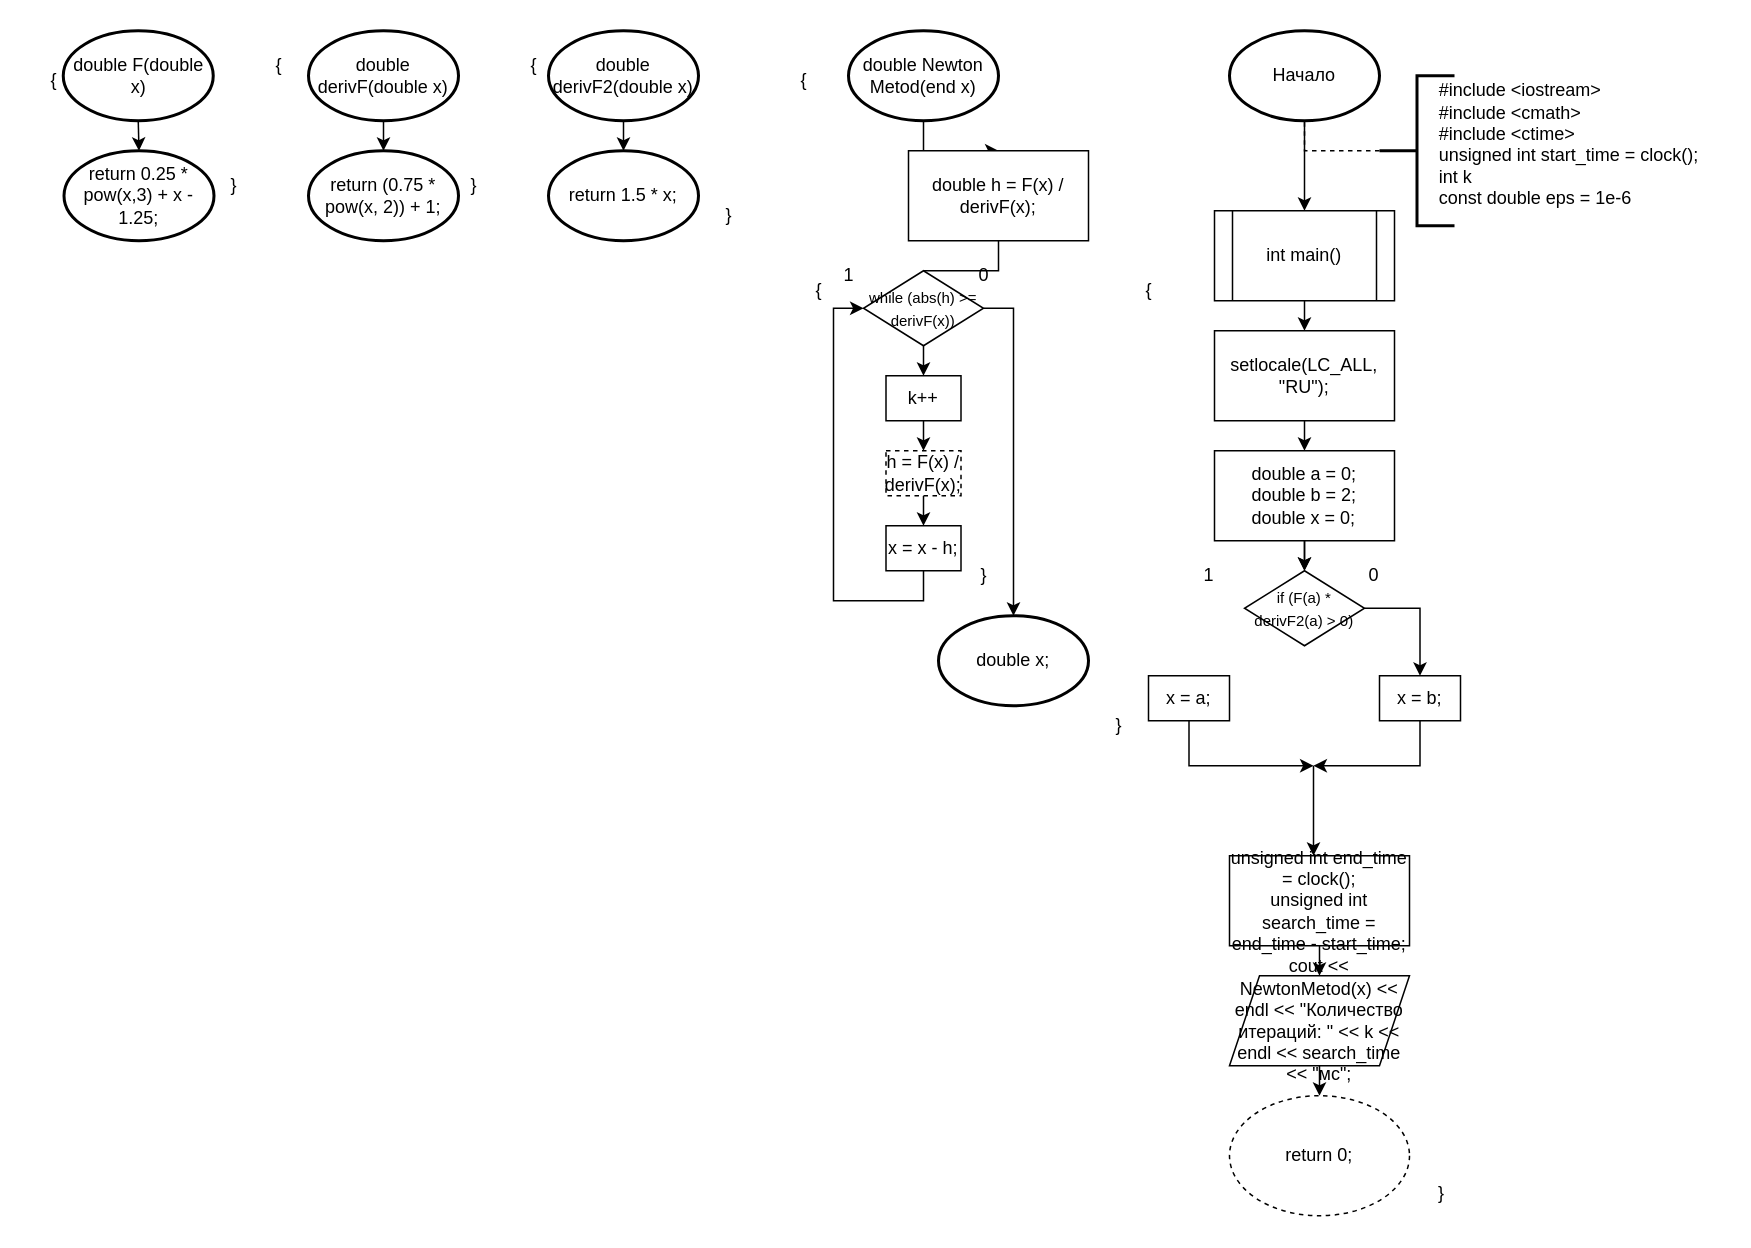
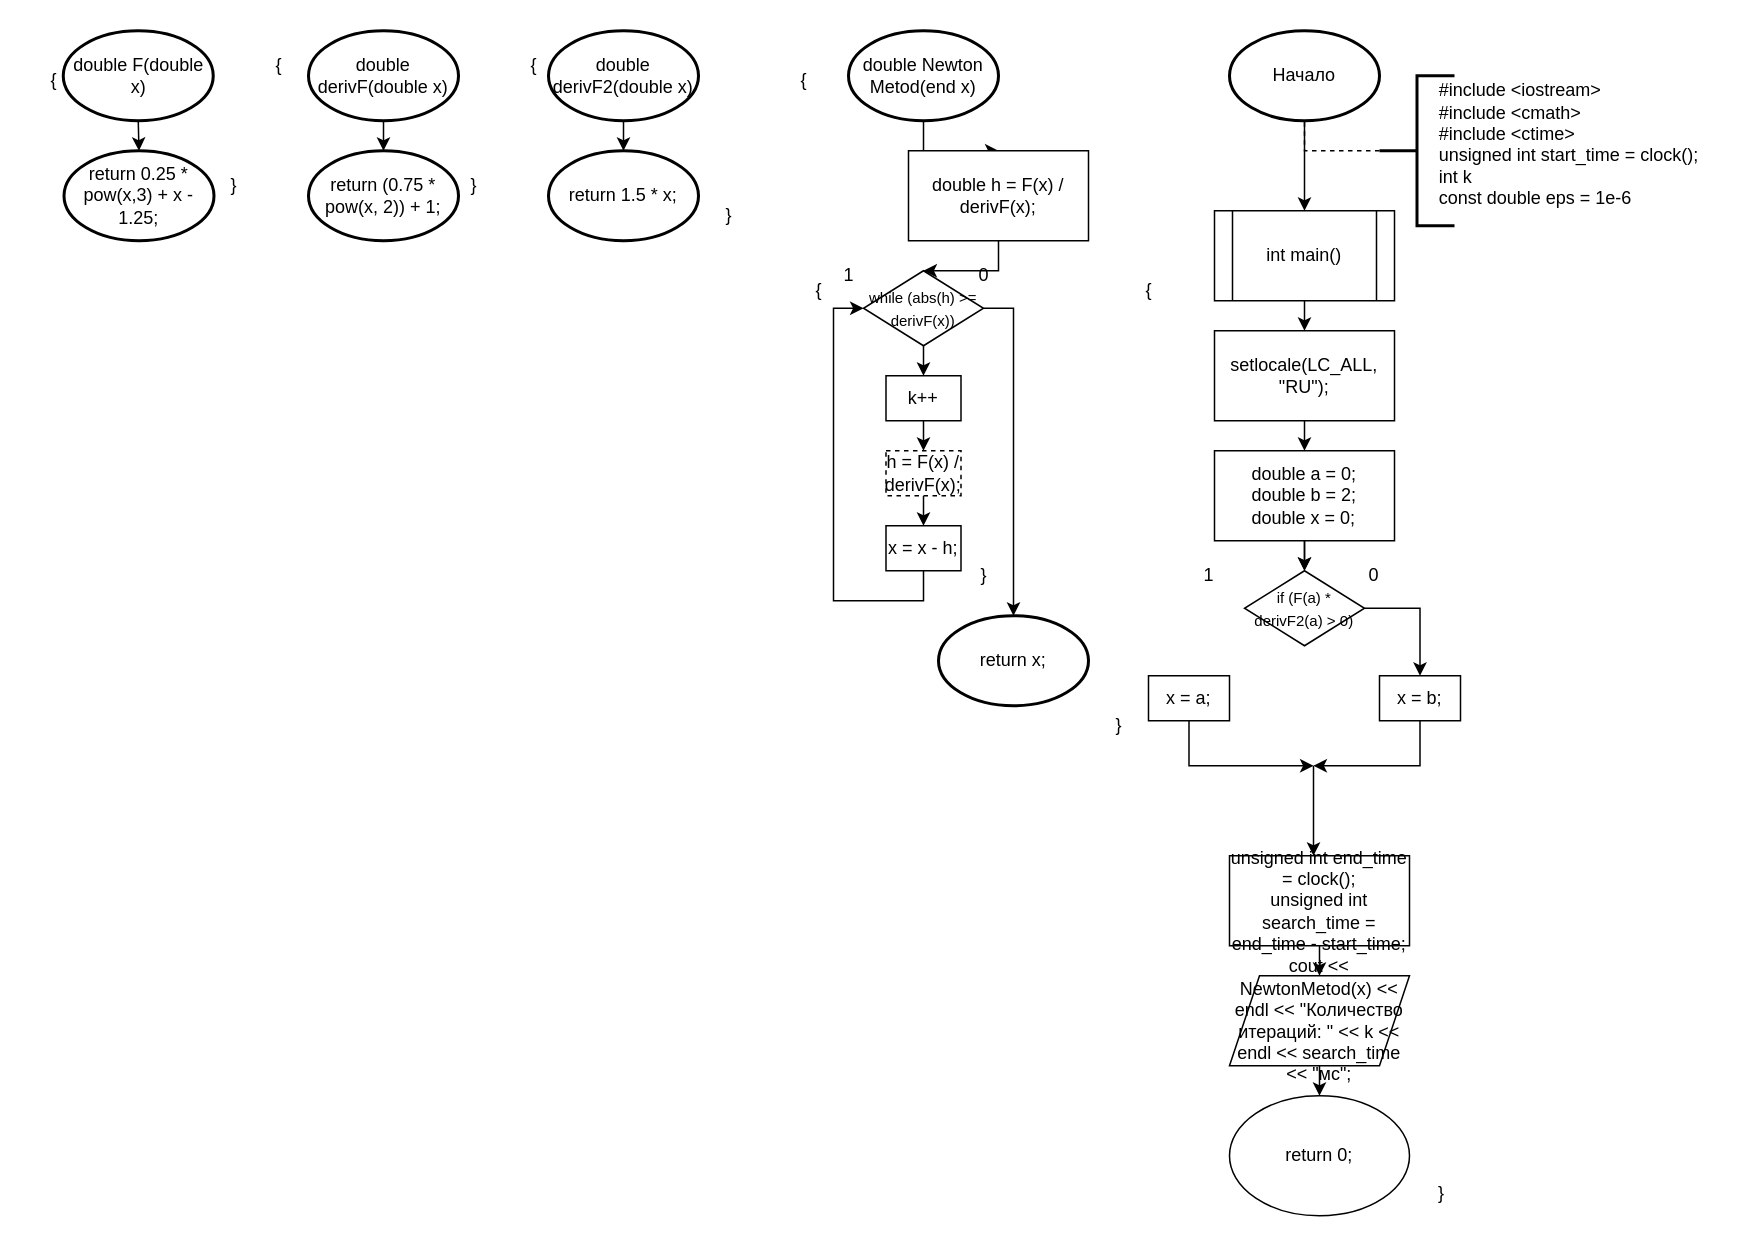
edge "double h = F(x) / derivF(x);" -- "while (abs(h) >= derivF(x))": arrowhead none -> classic
node "double x;": label "double x;" -> "return x;"
node "return 0;": style dashed -> solid
